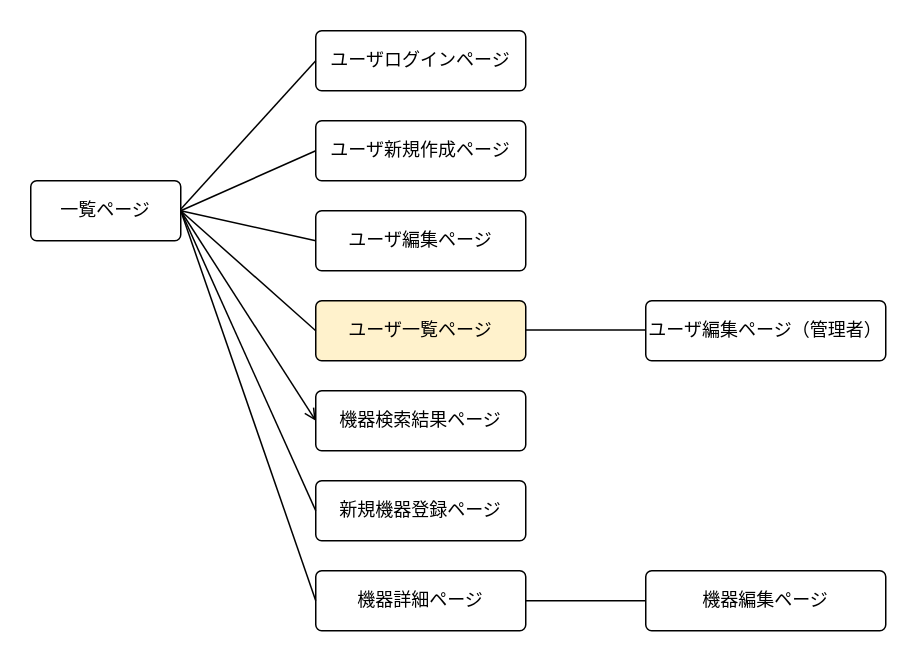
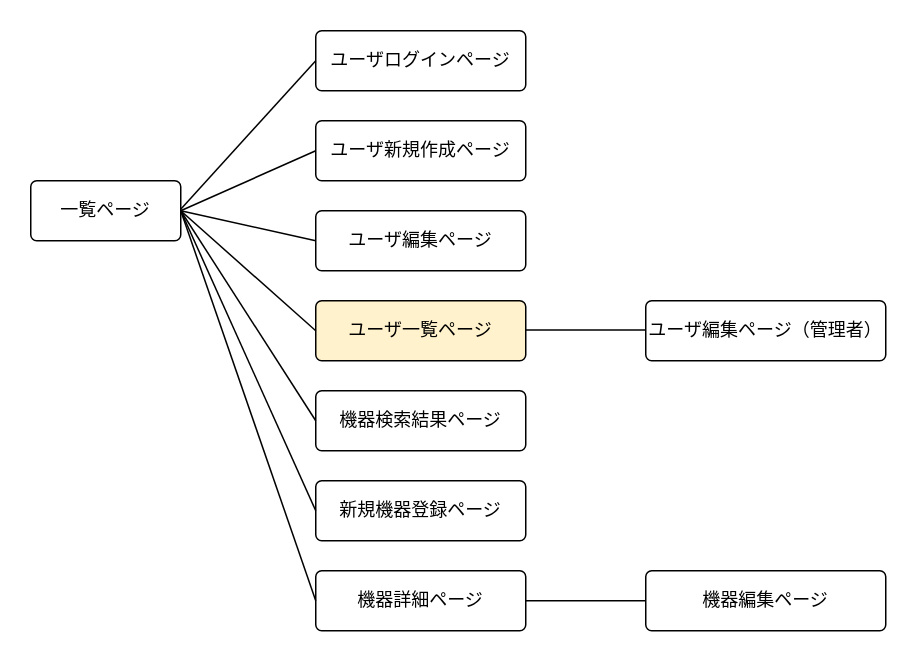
edge "一覧ページ" -> "機器検索結果ページ": arrowhead open -> none
